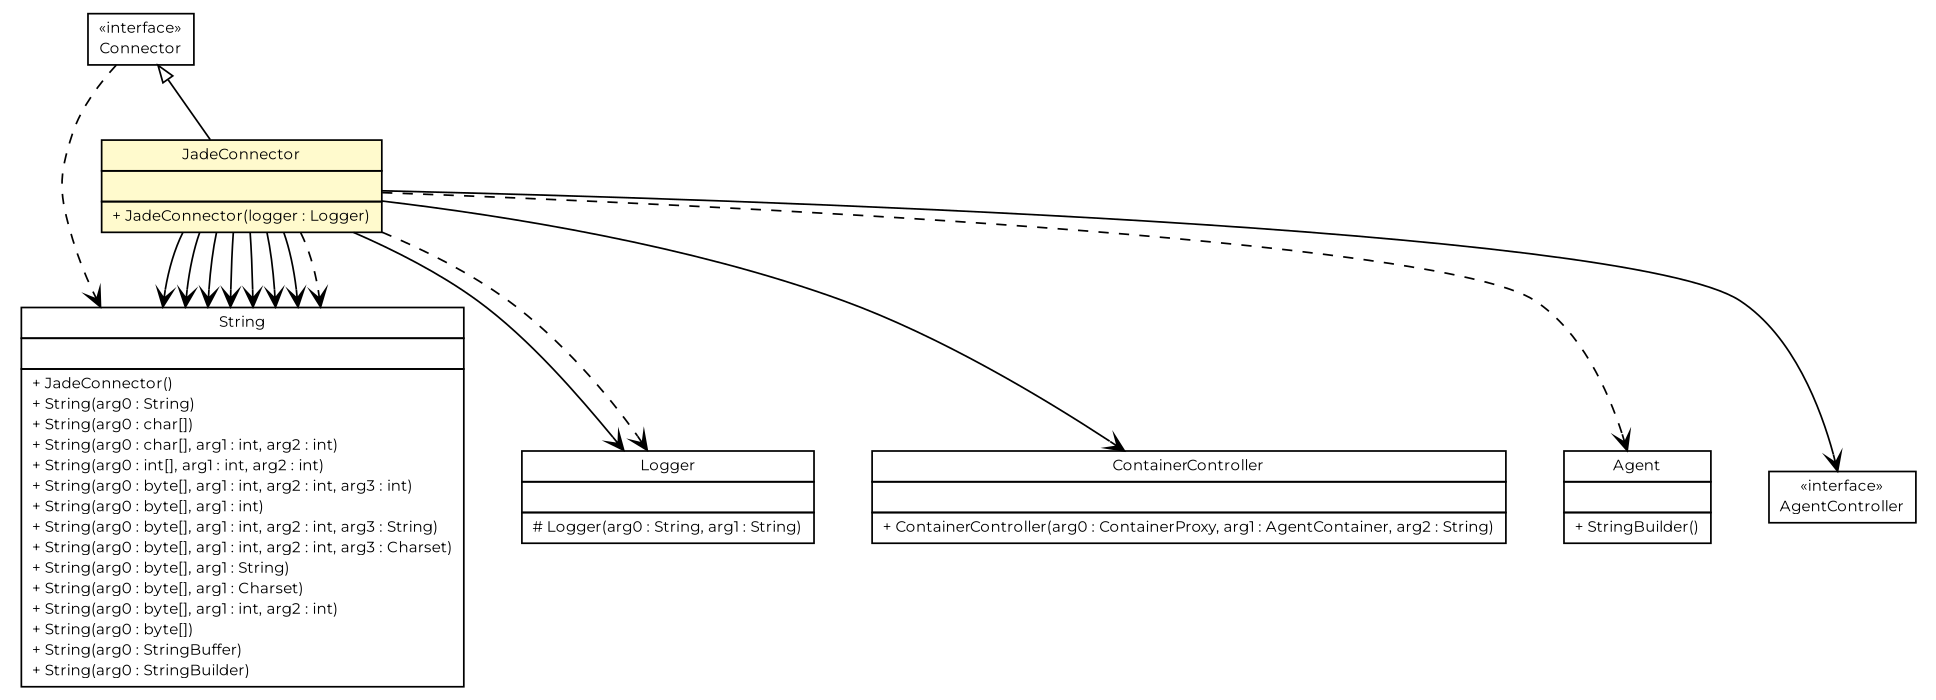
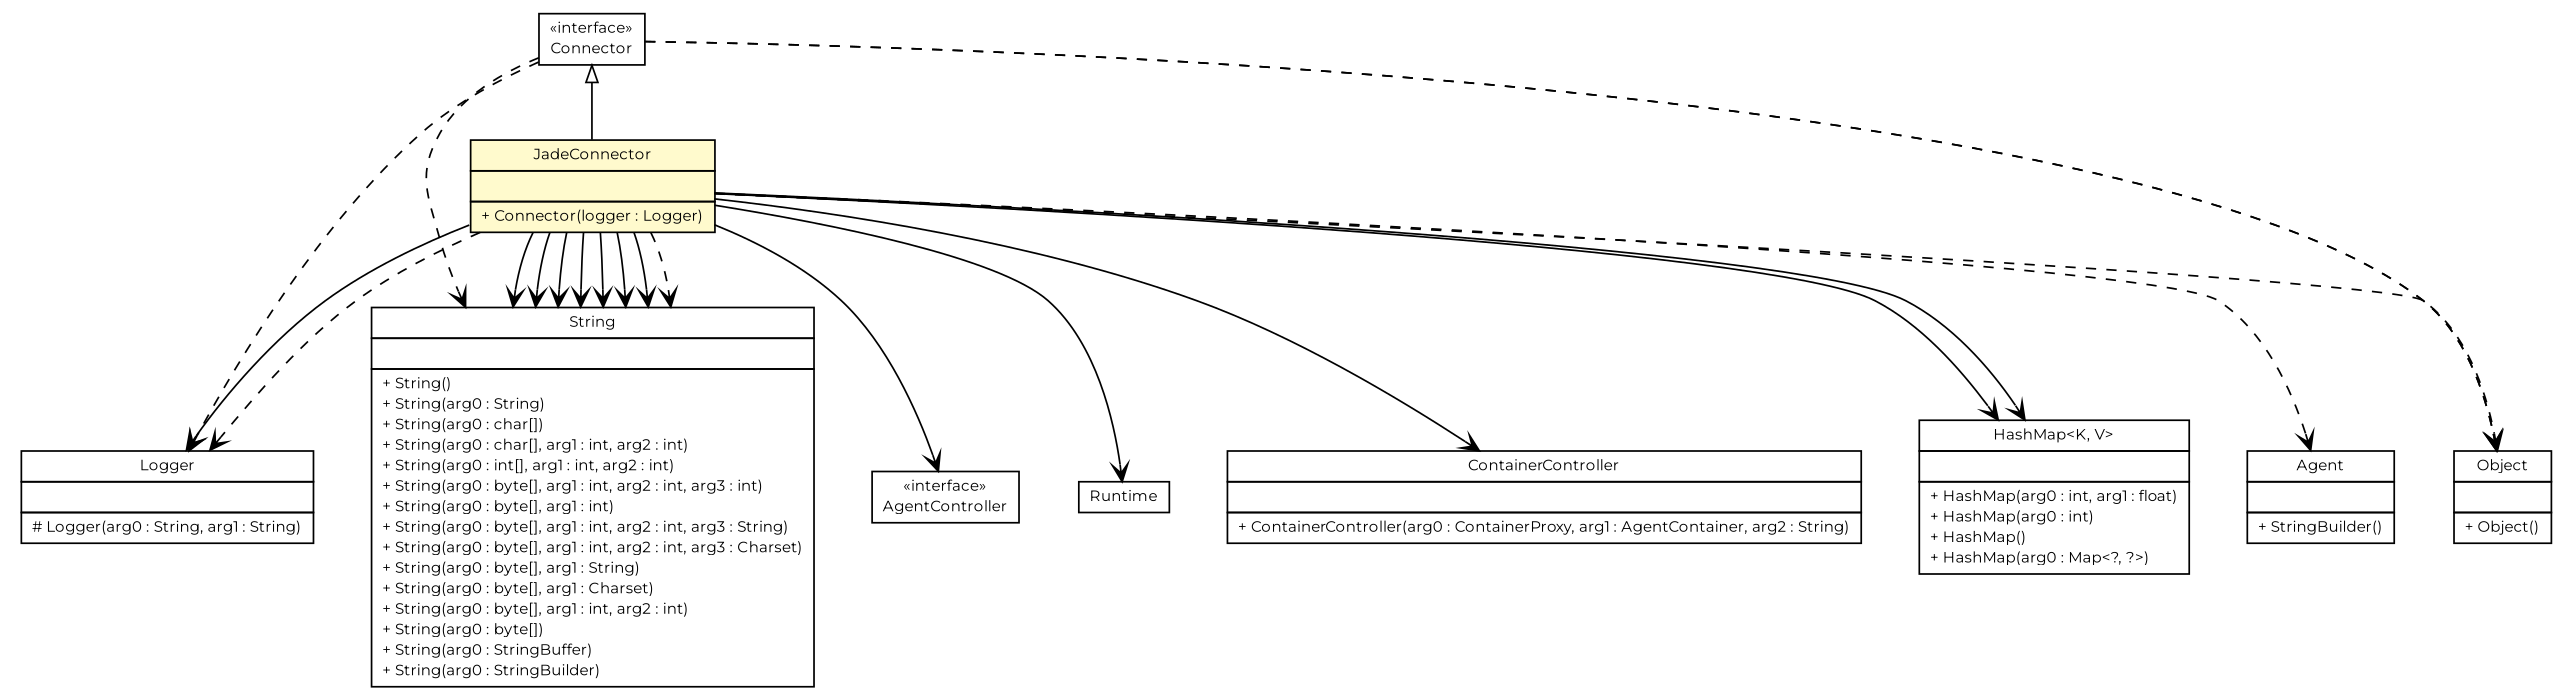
node "JadeConnector": text "+ JadeConnector(logger : Logger)" -> "+ Connector(logger : Logger)"
edge "Connector" -> "Logger": added
node "String": text "+ JadeConnector()" -> "+ String()"
node "Runtime": added
node "HashMap<K, V>": added
node "Object": added
